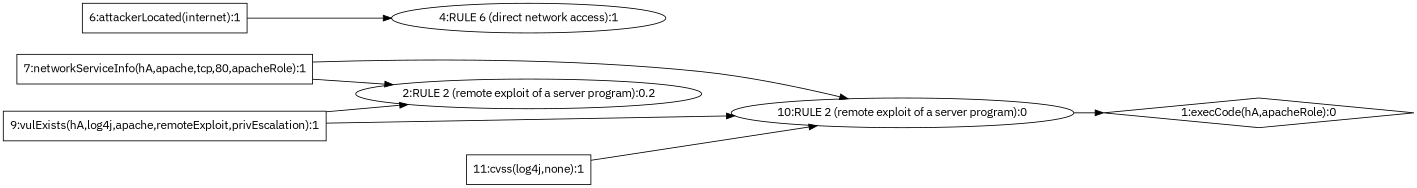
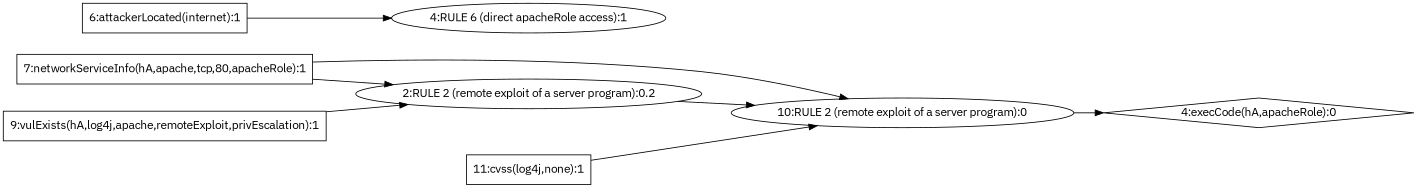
node "4:RULE 6 (direct network access):1": label "4:RULE 6 (direct network access):1" -> "4:RULE 6 (direct apacheRole access):1"
node "1:execCode(hA,apacheRole):0": label "1:execCode(hA,apacheRole):0" -> "4:execCode(hA,apacheRole):0"
edge "9:vulExists(hA,log4j,apache,remoteExploit,privEscalation):1" -> "10:RULE 2 (remote exploit of a server program):0": now "2:RULE 2 (remote exploit of a server program):0.2" -> "10:RULE 2 (remote exploit of a server program):0"
